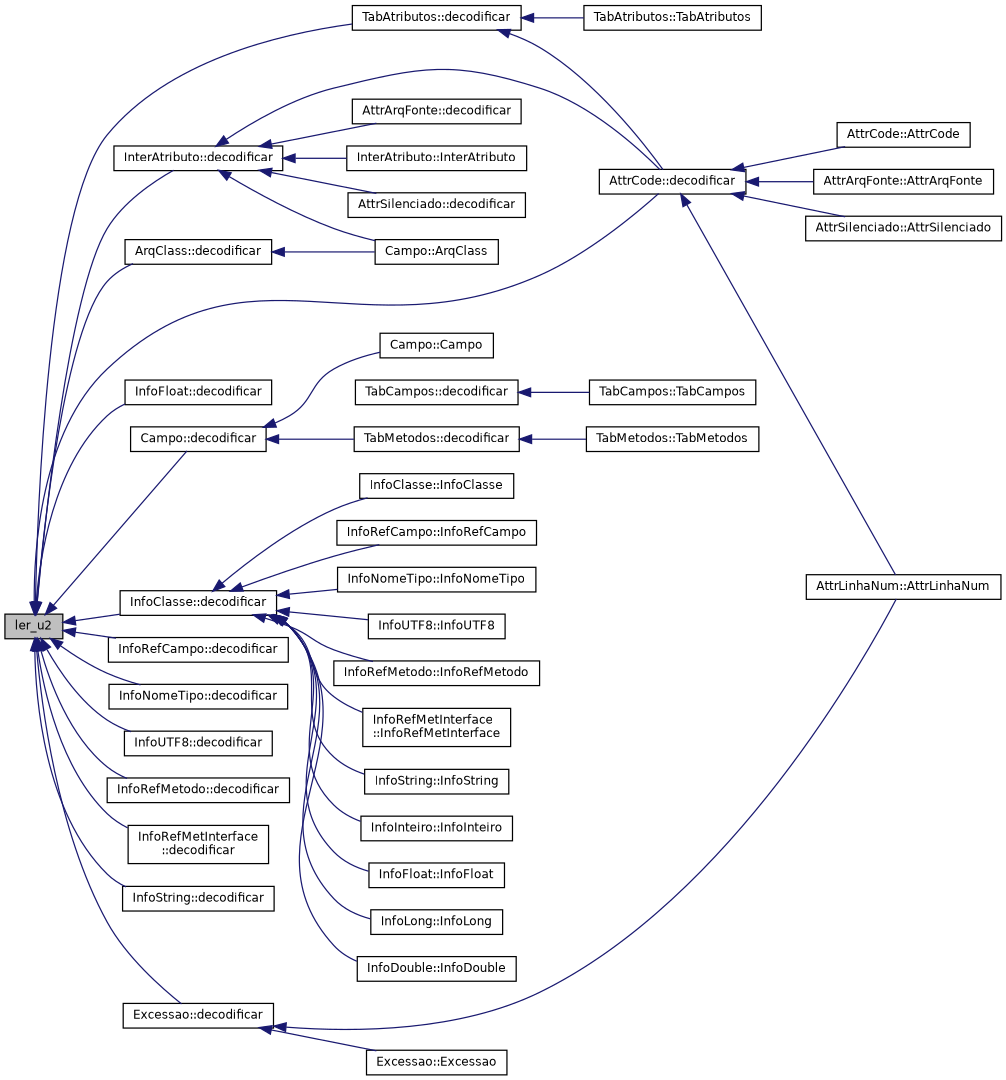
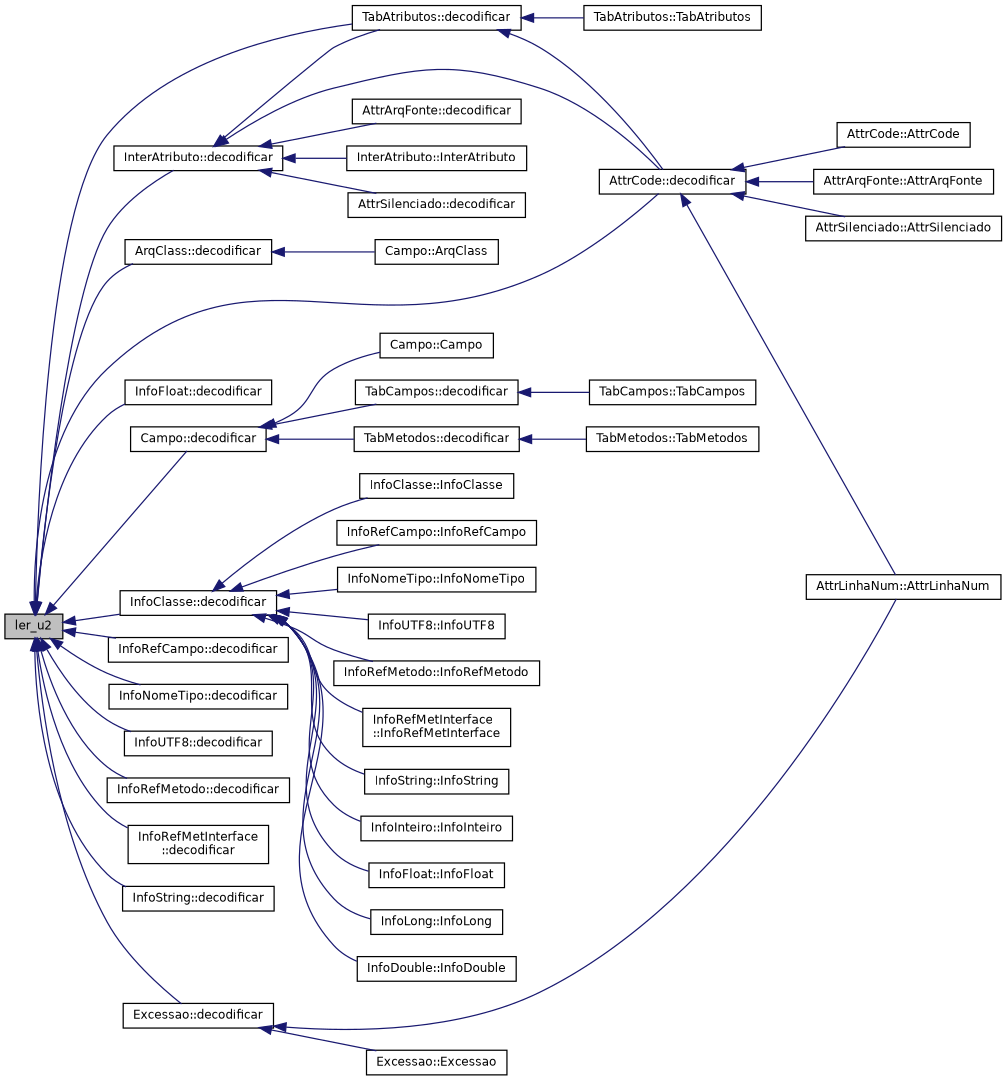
edge "Campo::ArqClass" -> "InterAtributo::decodificar": now "TabAtributos::decodificar" -> "InterAtributo::decodificar"
edge "TabCampos::decodificar" -> "Campo::decodificar": added
